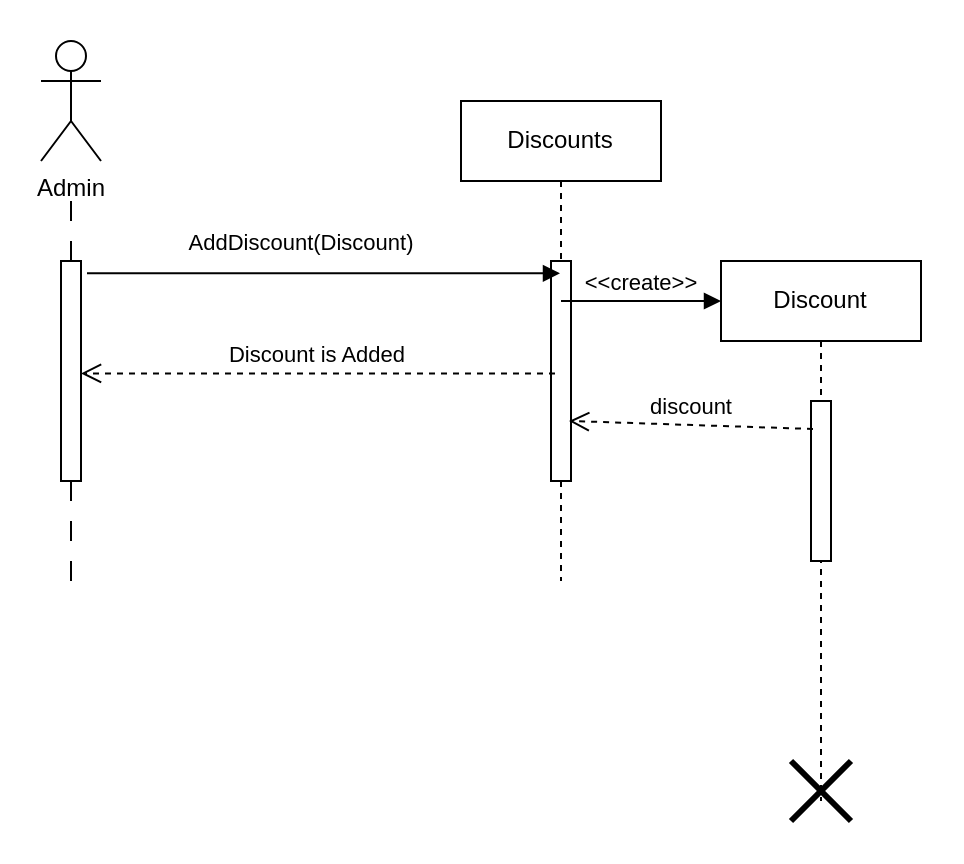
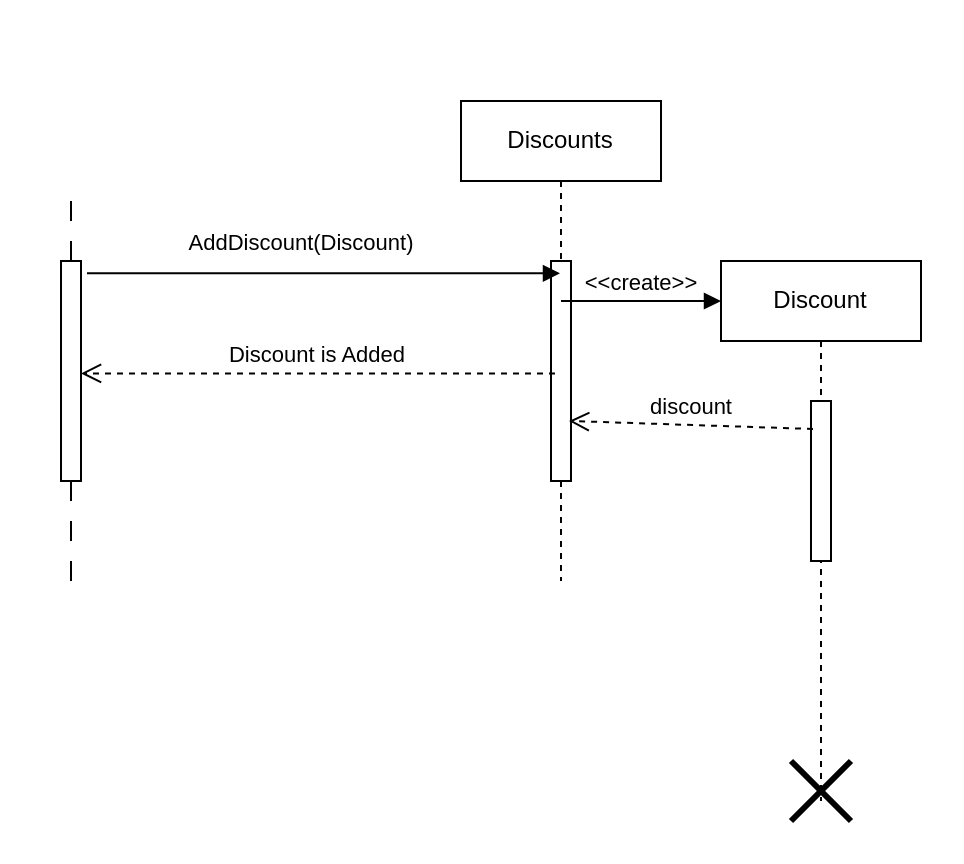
node "Admin": removed
